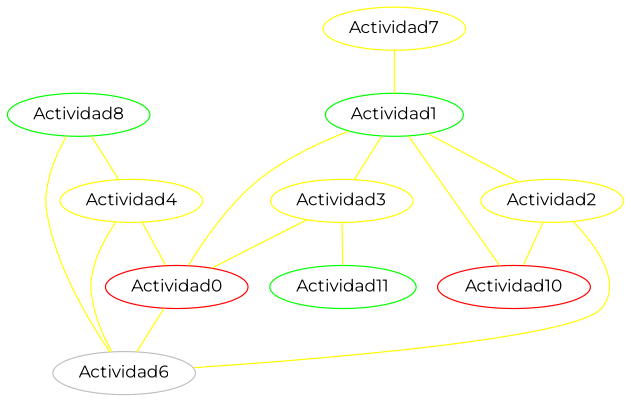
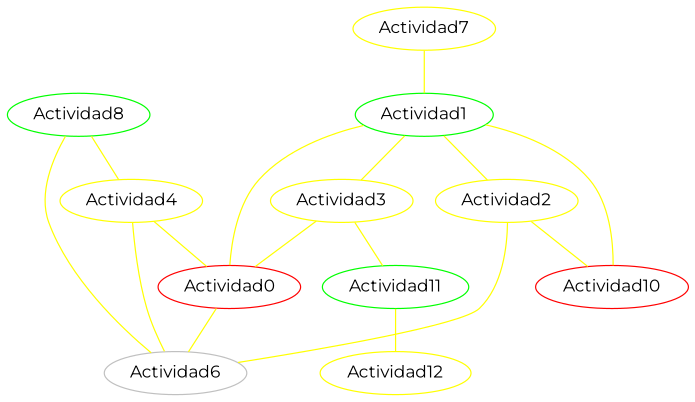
node "Actividad12": added
